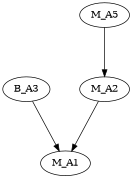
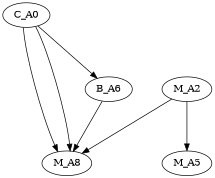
node "C_A0": added
edge "M_A5" -> "M_A2": reversed
node "B_A3": label "B_A3" -> "B_A6"
node "M_A1": label "M_A1" -> "M_A8"
